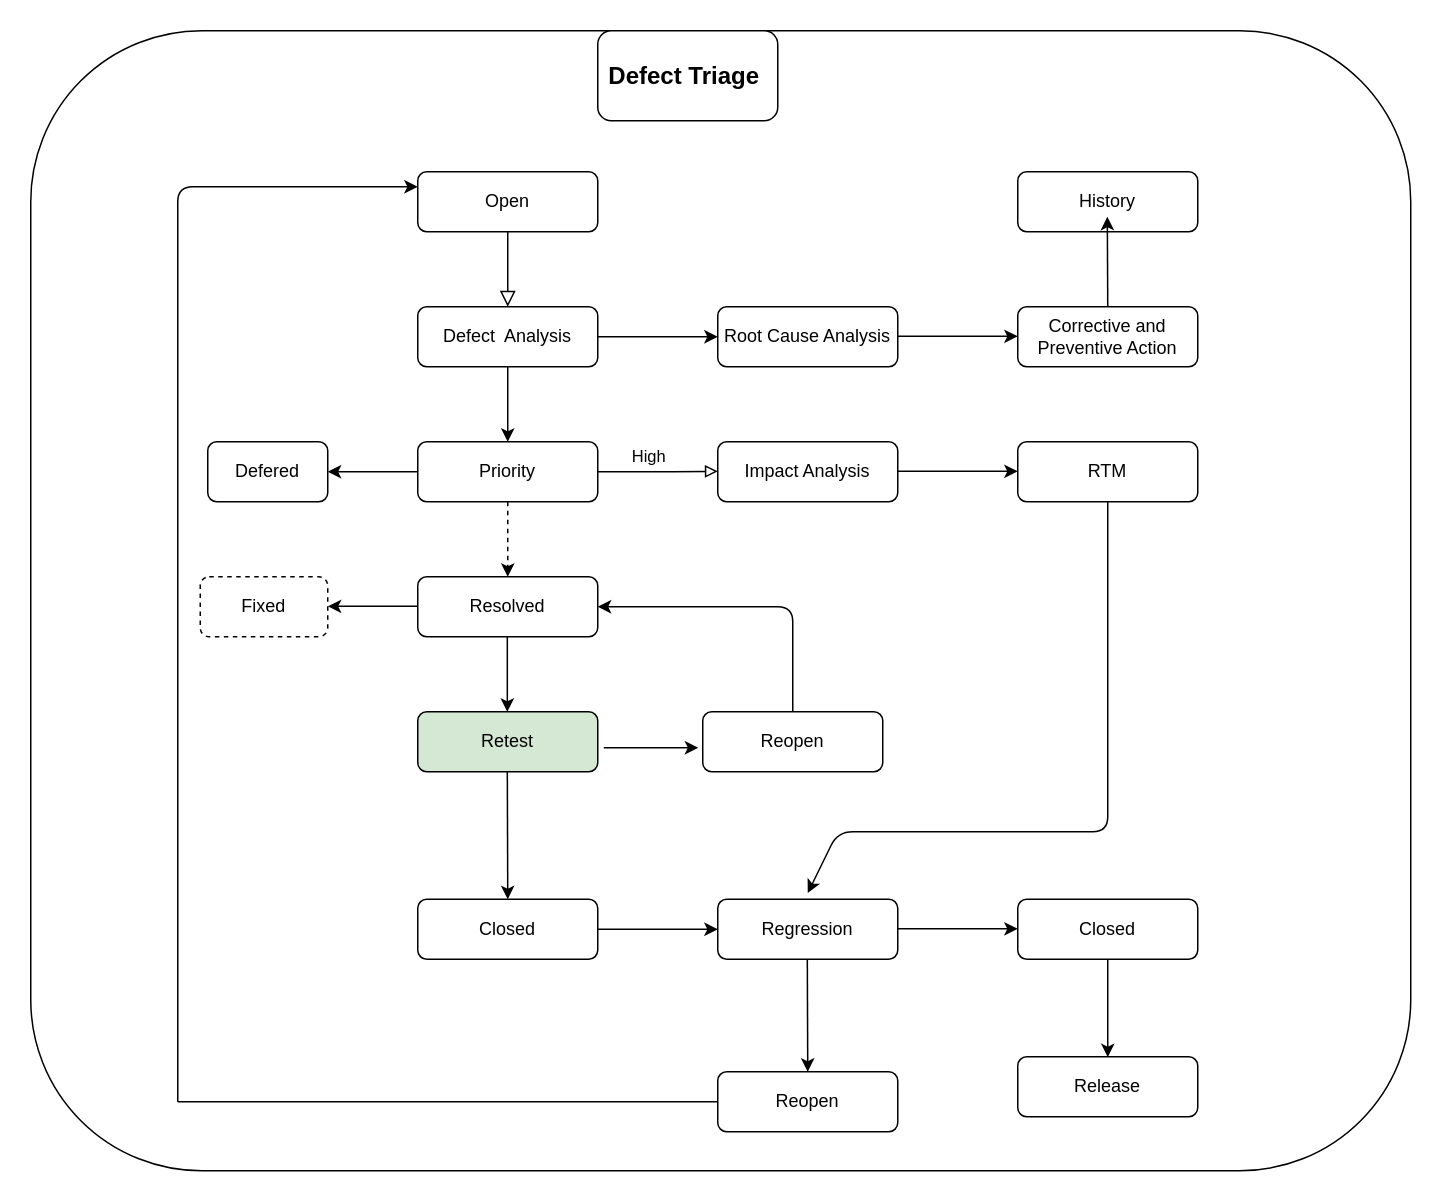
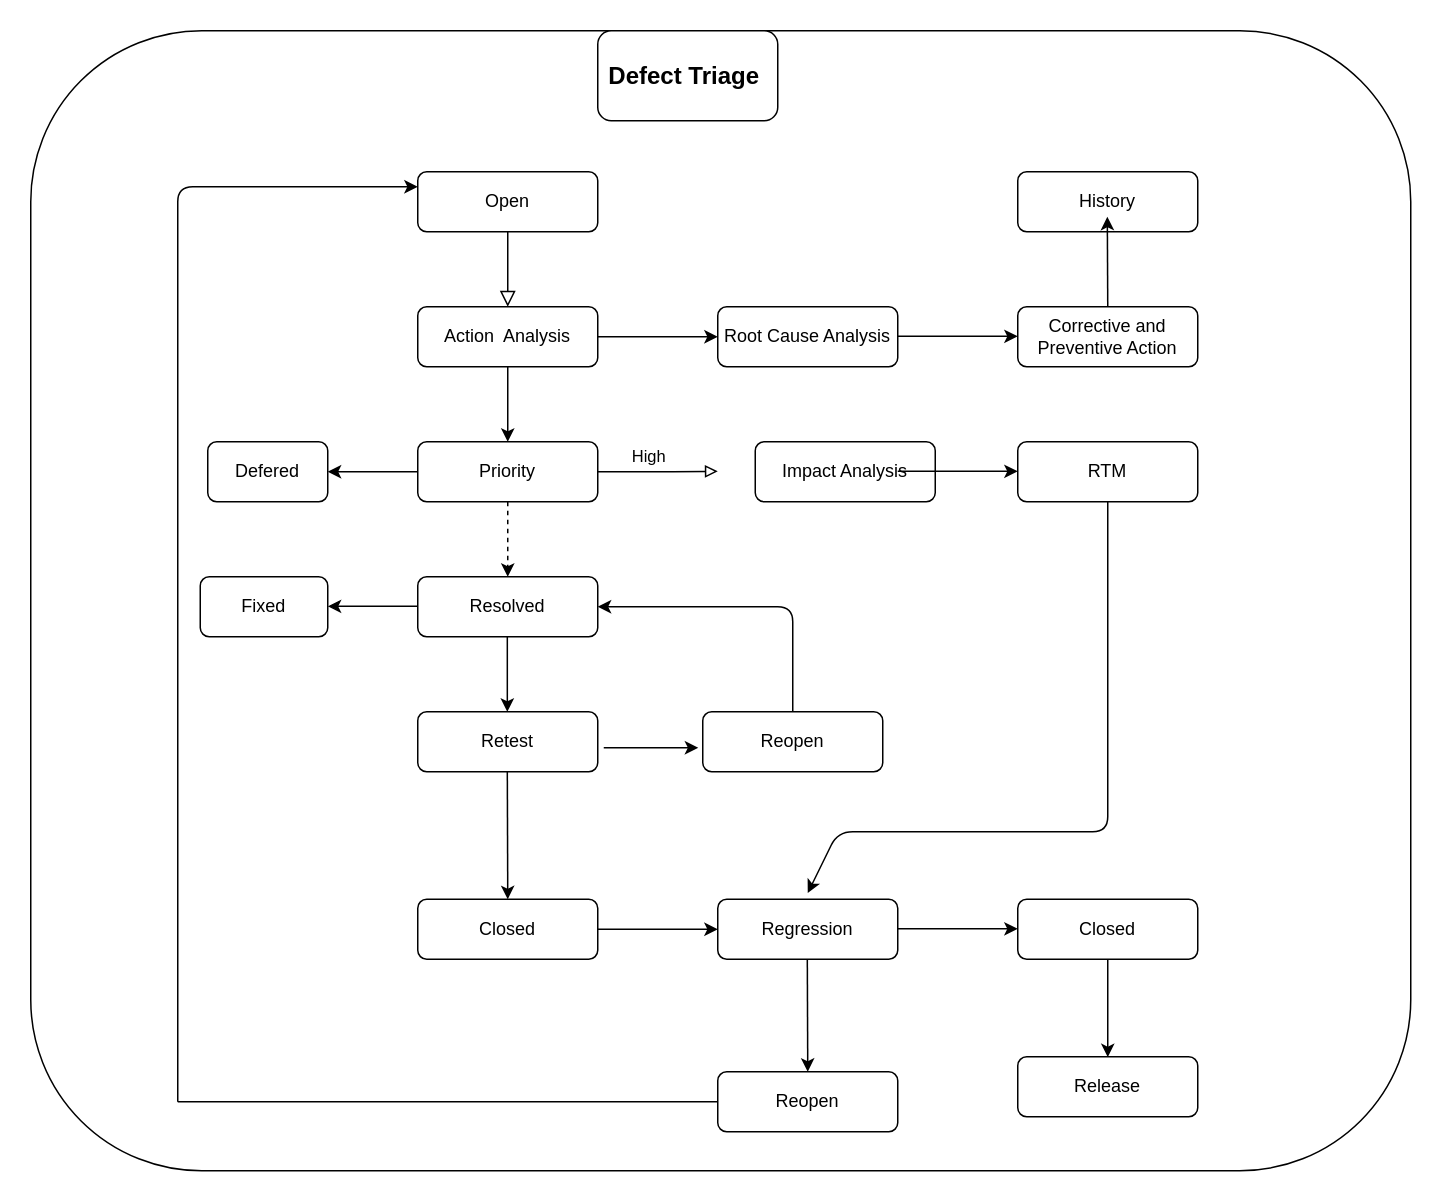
node "Defect Analysis": label "Defect Analysis" -> "Action Analysis"
node "Impact Analysis": moved (808, 472) -> (845, 472)
node "Fixed": style dashed -> solid
node "Retest": fillcolor #d5e8d4 -> #ffffff
